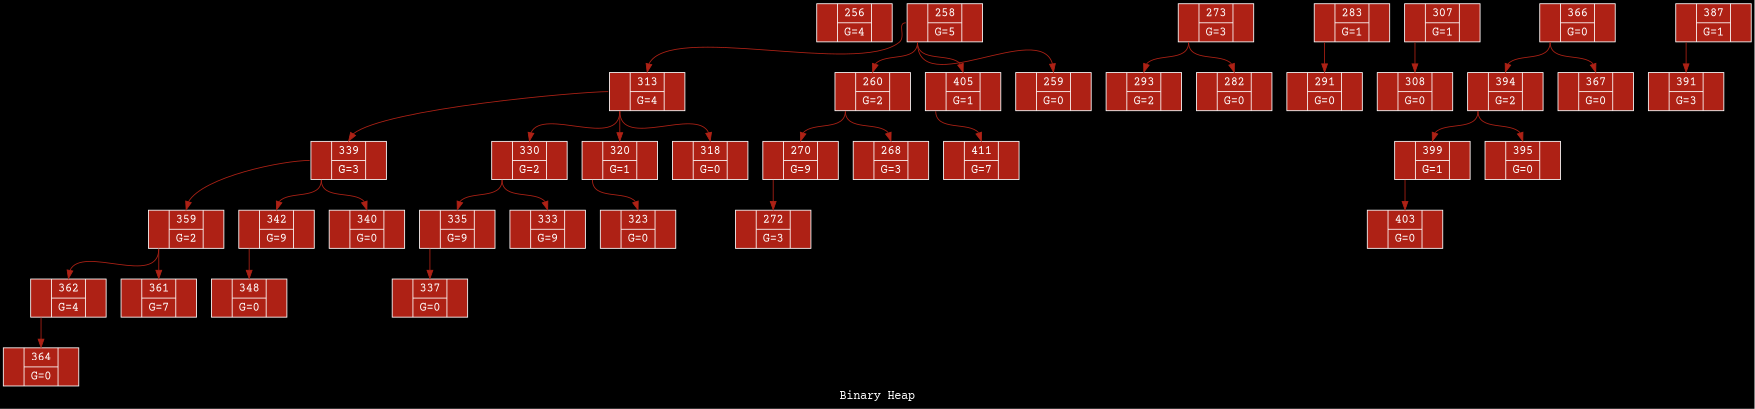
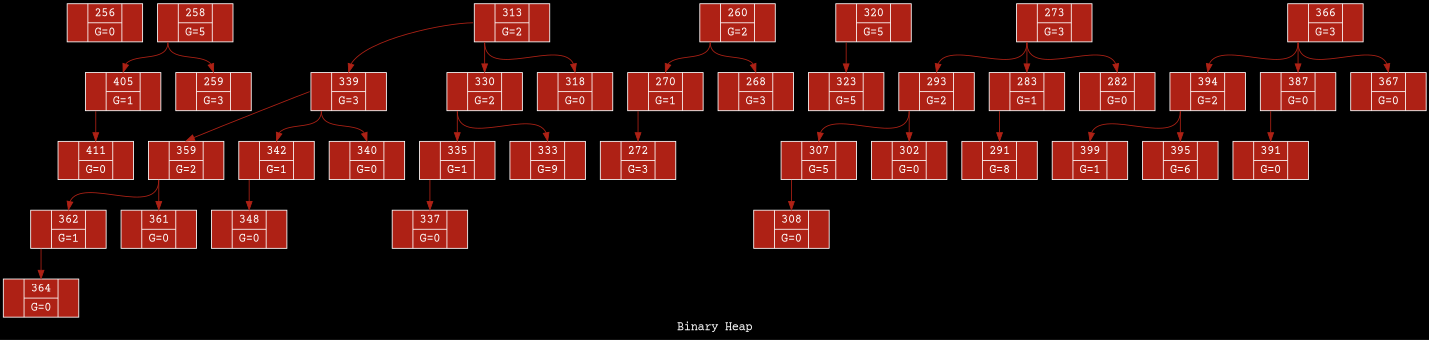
node "256": text "G=4" -> "G=0"
node "307": text "G=1" -> "G=5"
node "366": text "G=0" -> "G=3"
node "387": text "G=1" -> "G=0"
edge "258" -> "313": removed
edge "258" -> "260": removed
edge "273" -> "283": added
edge "366" -> "387": added
node "313": text "G=4" -> "G=2"
node "259": text "G=0" -> "G=3"
node "291": text "G=0" -> "G=8"
node "391": text "G=3" -> "G=0"
edge "313" -> "320": removed
edge "293" -> "307": added
node "302": added
node "320": text "G=1" -> "G=5"
node "270": text "G=9" -> "G=1"
node "411": text "G=7" -> "G=0"
node "395": text "G=0" -> "G=6"
node "403": removed
node "342": text "G=9" -> "G=1"
node "335": text "G=9" -> "G=1"
node "323": text "G=0" -> "G=5"
node "362": text "G=4" -> "G=1"
node "361": text "G=7" -> "G=0"
